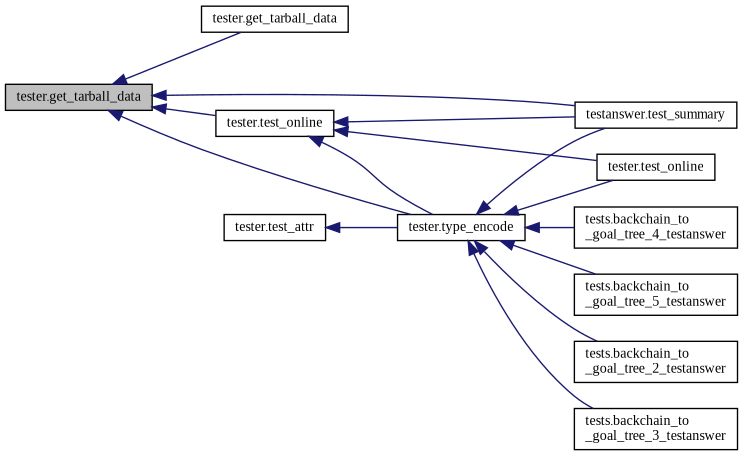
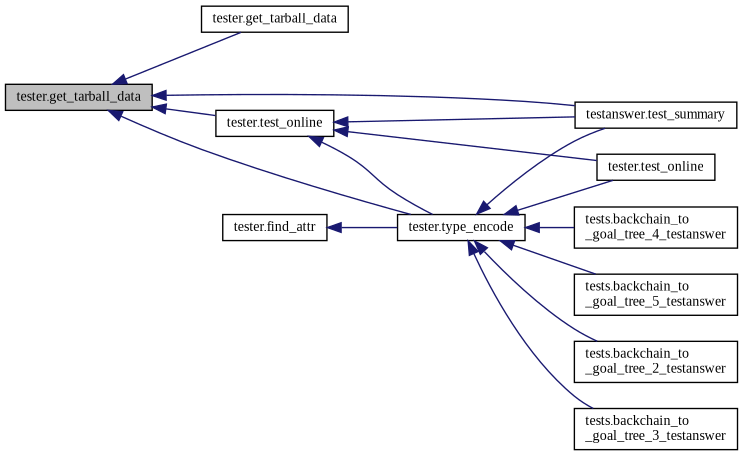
node "tester.test_attr": label "tester.test_attr" -> "tester.find_attr"
